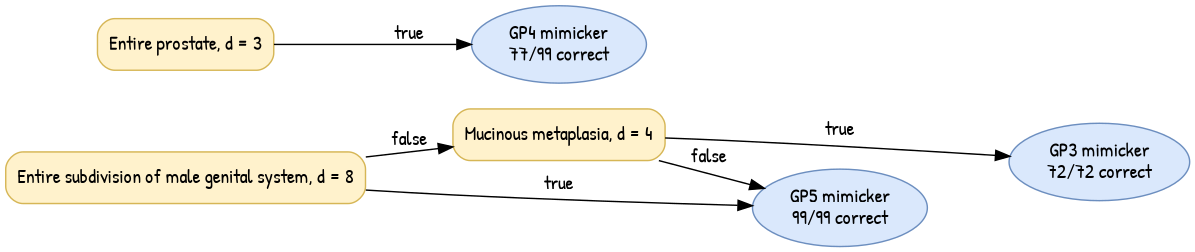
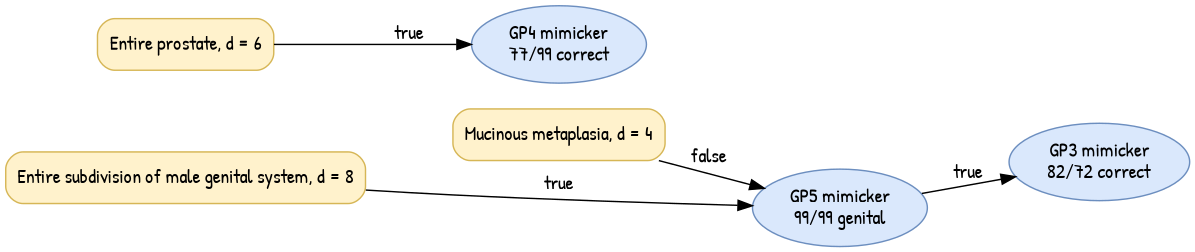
node "Entire prostate, d = 3": label "Entire prostate, d = 3" -> "Entire prostate, d = 6"
edge "Mucinous metaplasia, d = 4" -> "GP3 mimicker": now "GP5 mimicker" -> "GP3 mimicker"
edge "Entire subdivision of male genital system, d = 8" -> "Mucinous metaplasia, d = 4": removed, label "false"
node "GP3 mimicker": text "72/72 correct" -> "82/72 correct"
node "GP5 mimicker": text "99/99 correct" -> "99/99 genital"
